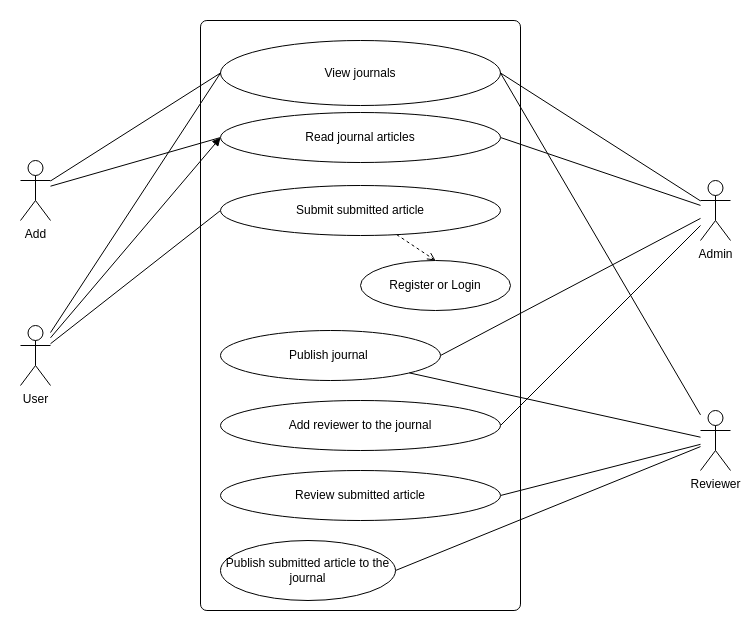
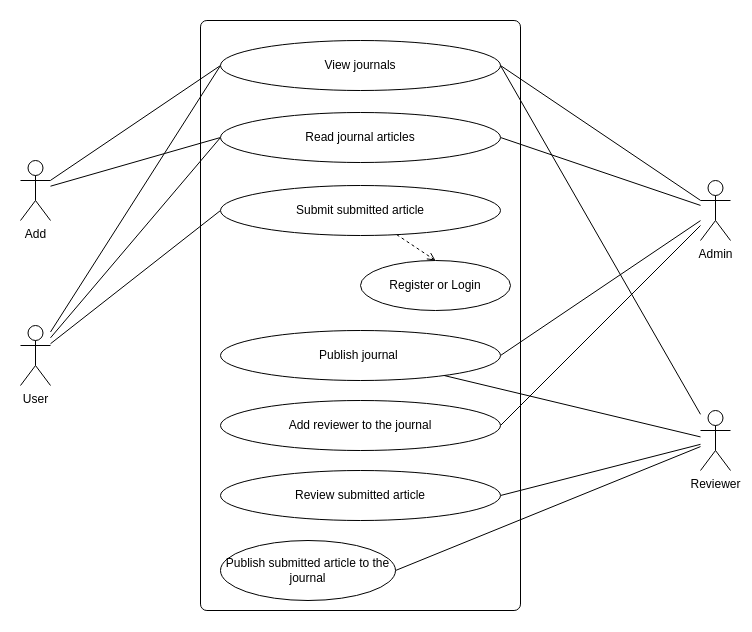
node "View journals": size 280x65 -> 280x50
edge "User" -> "Read journal articles": arrowhead block -> none
node "Publish journal": size 220x50 -> 280x50
